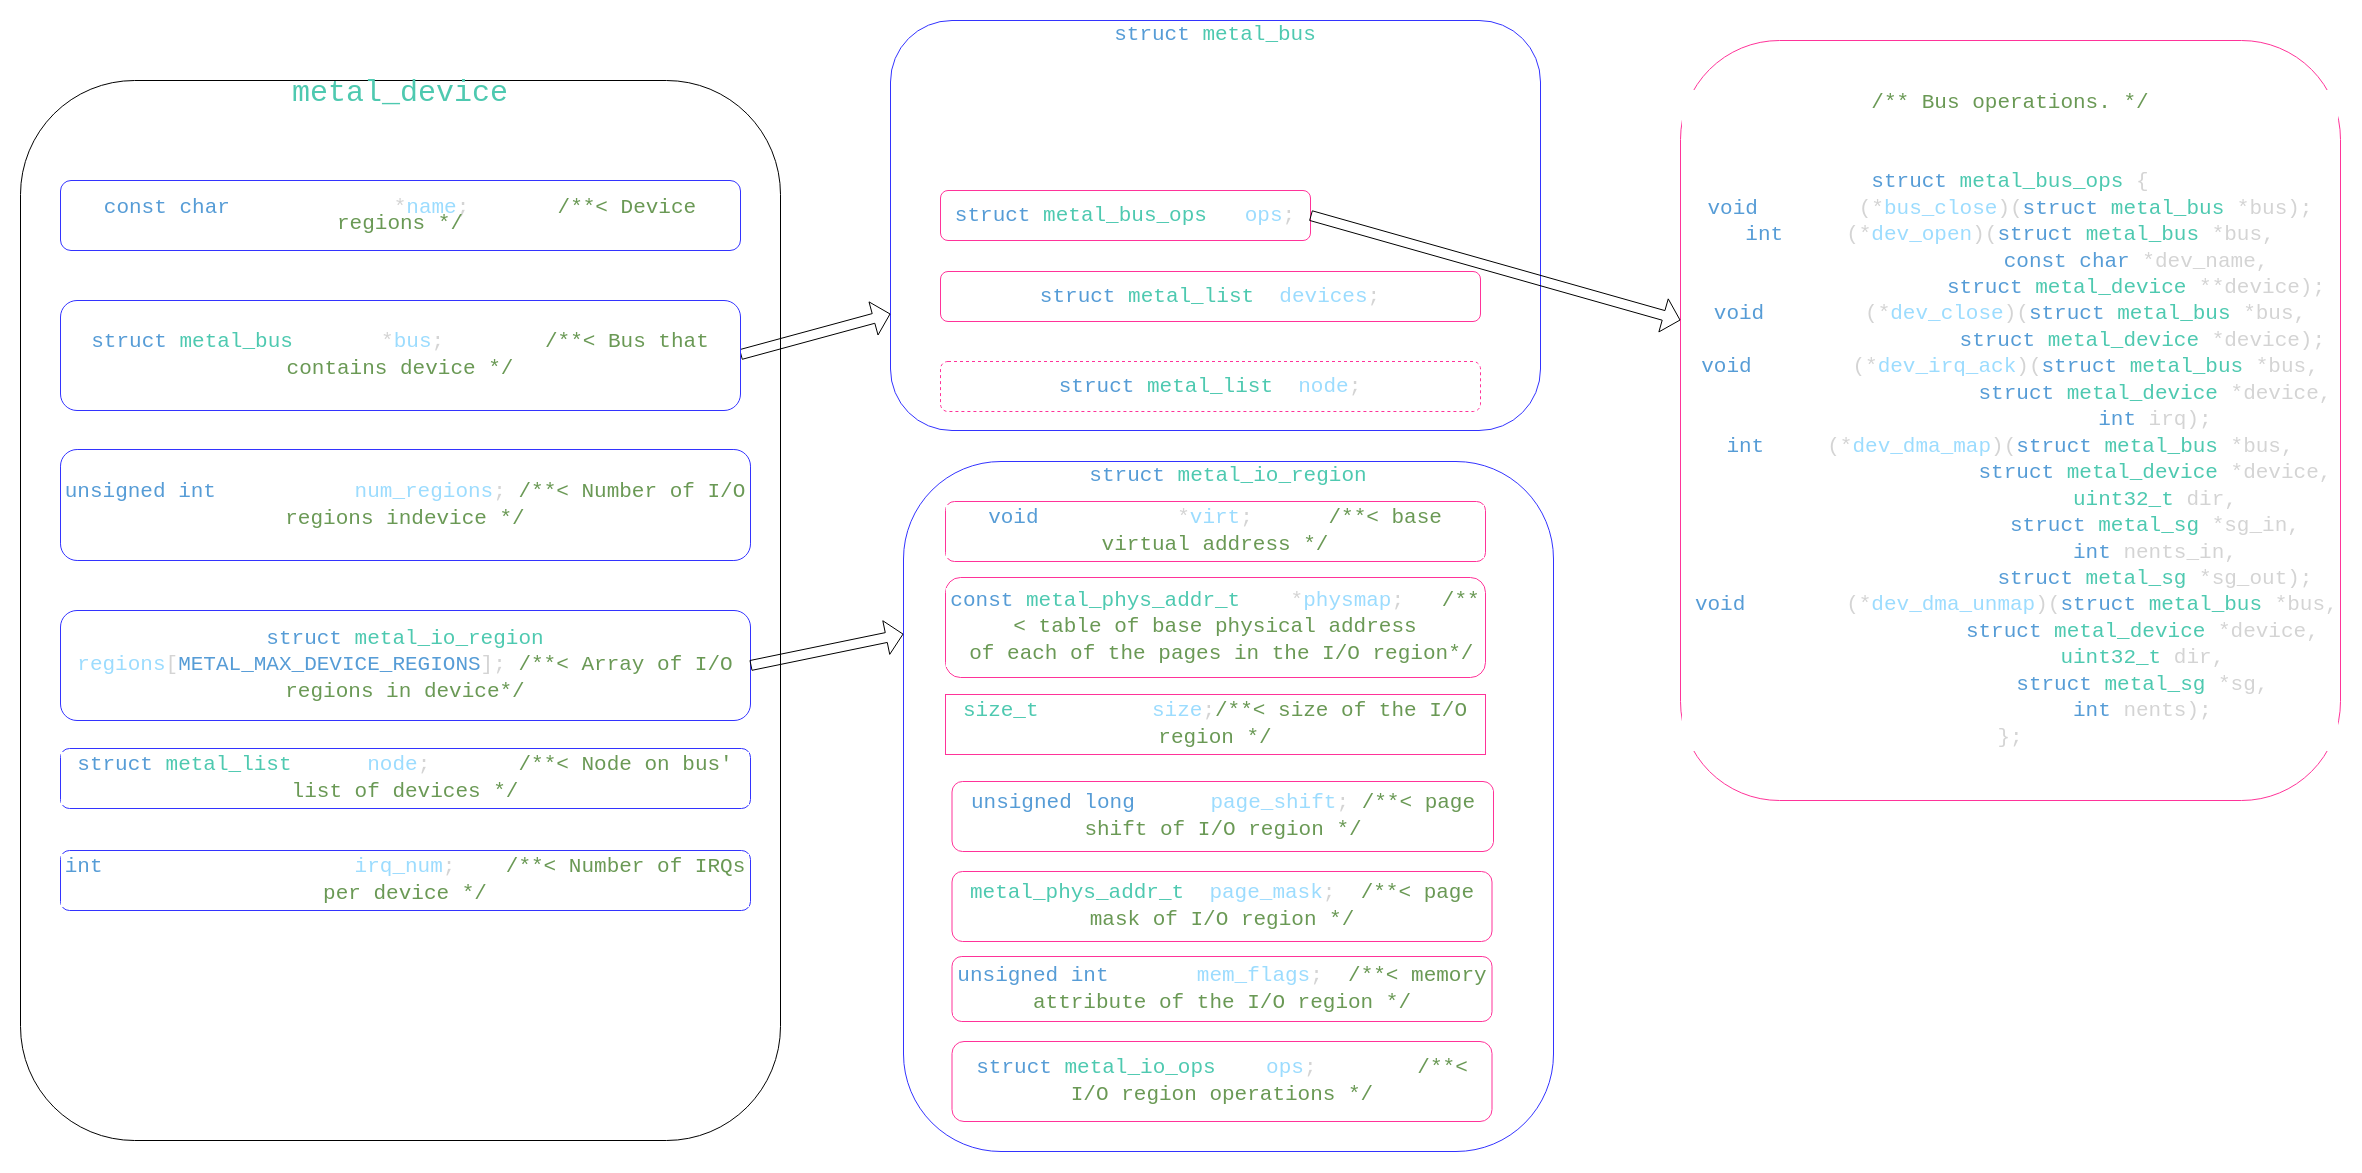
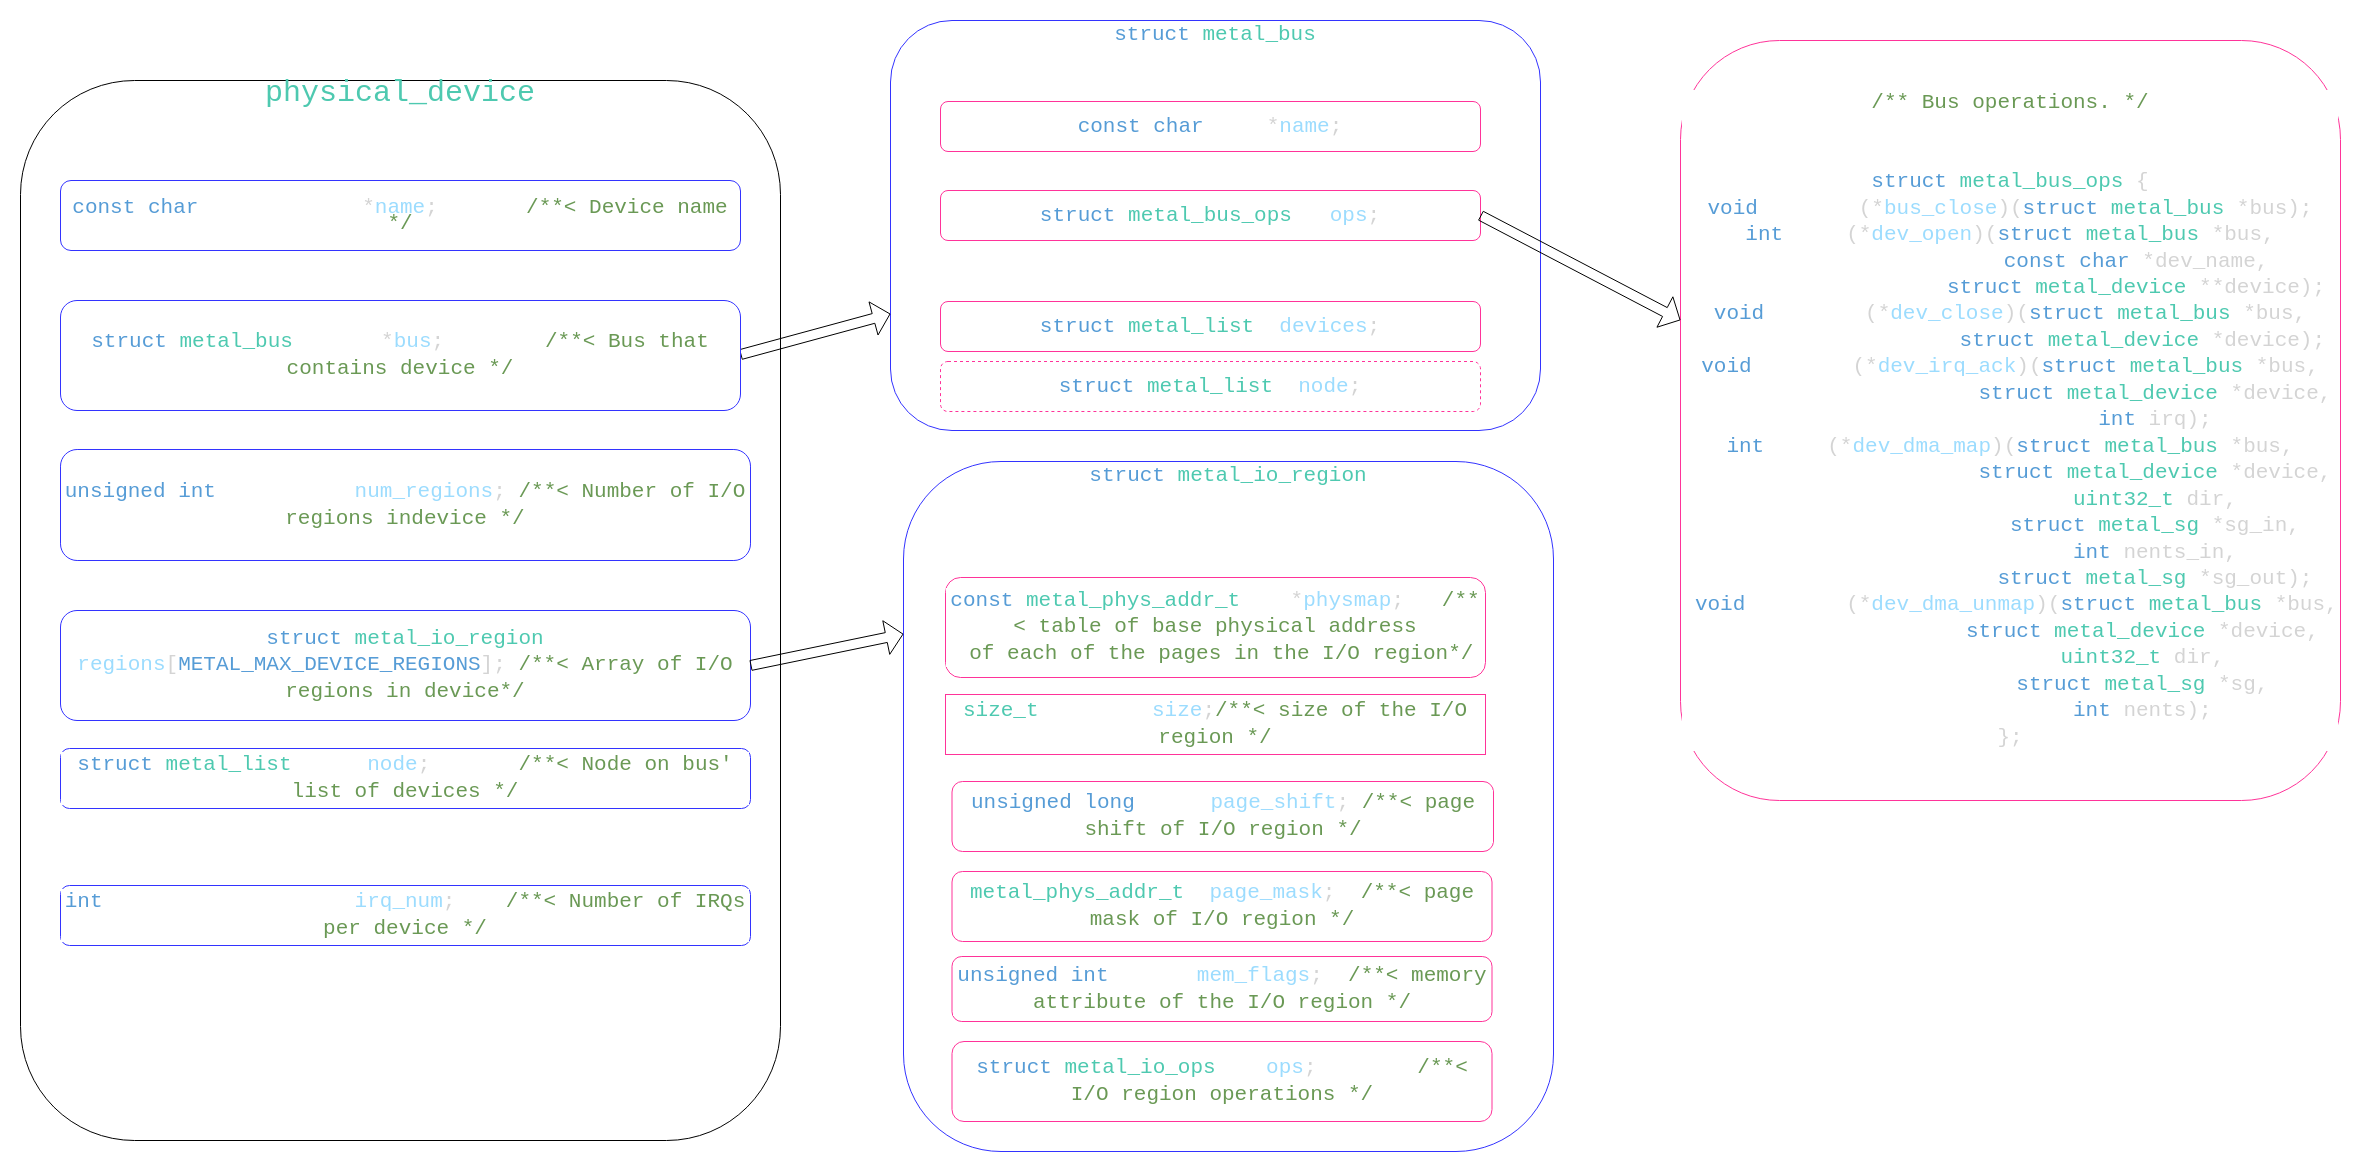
node "metal_device": label "metal_device" -> "physical_device"
node "const char *name;": added
node "const char *name; /**< Device regions */": label "const char *name; /**< Device regions */" -> "const char *name; /**< Device name */"
node "struct metal_bus_ops ops;": size 370x50 -> 540x50
node "struct metal_list devices;": moved (1211, 297) -> (1211, 327)
node "void *virt; /**< base virtual address */": removed
node "int irq_num; /**< Number of IRQs per device */": moved (406, 881) -> (406, 916)
